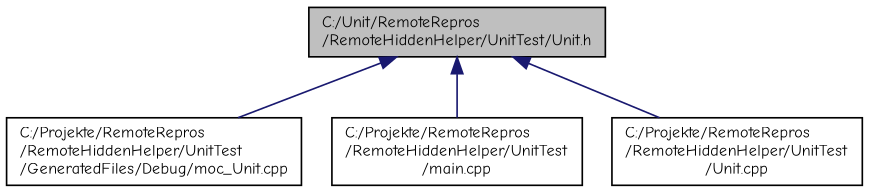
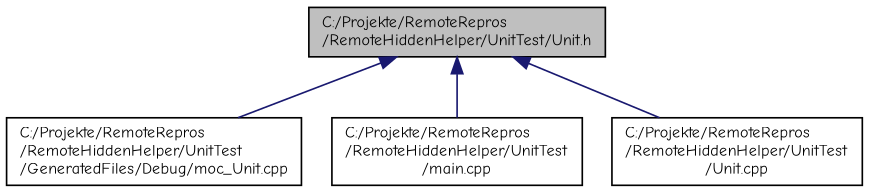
node "C:/Unit/RemoteRepros /RemoteHiddenHelper/UnitTest/Unit.h": label "C:/Unit/RemoteRepros /RemoteHiddenHelper/UnitTest/Unit.h" -> "C:/Projekte/RemoteRepros /RemoteHiddenHelper/UnitTest/Unit.h"
